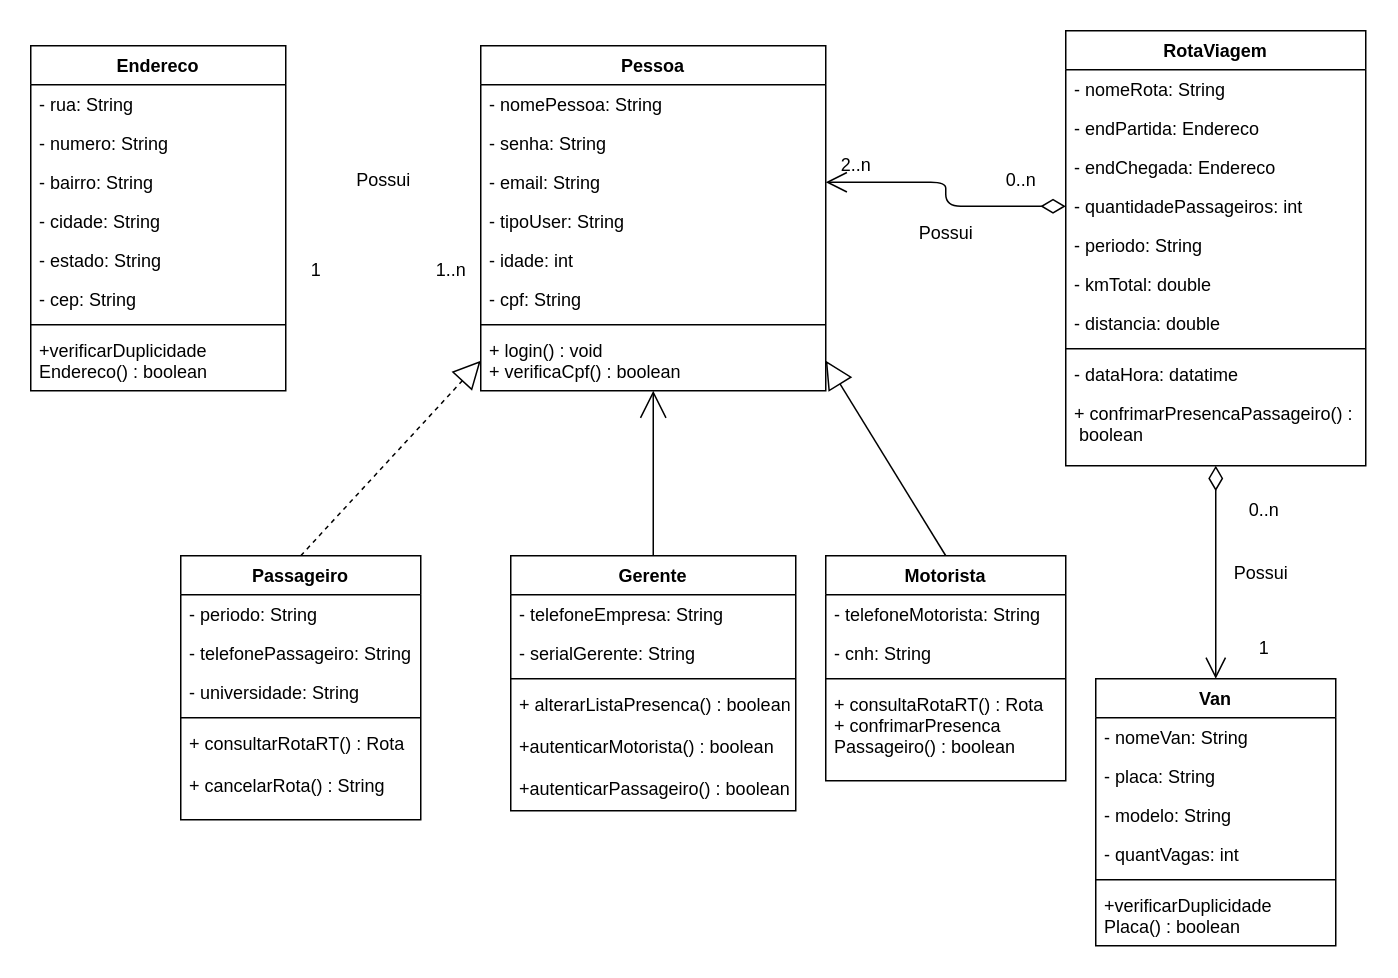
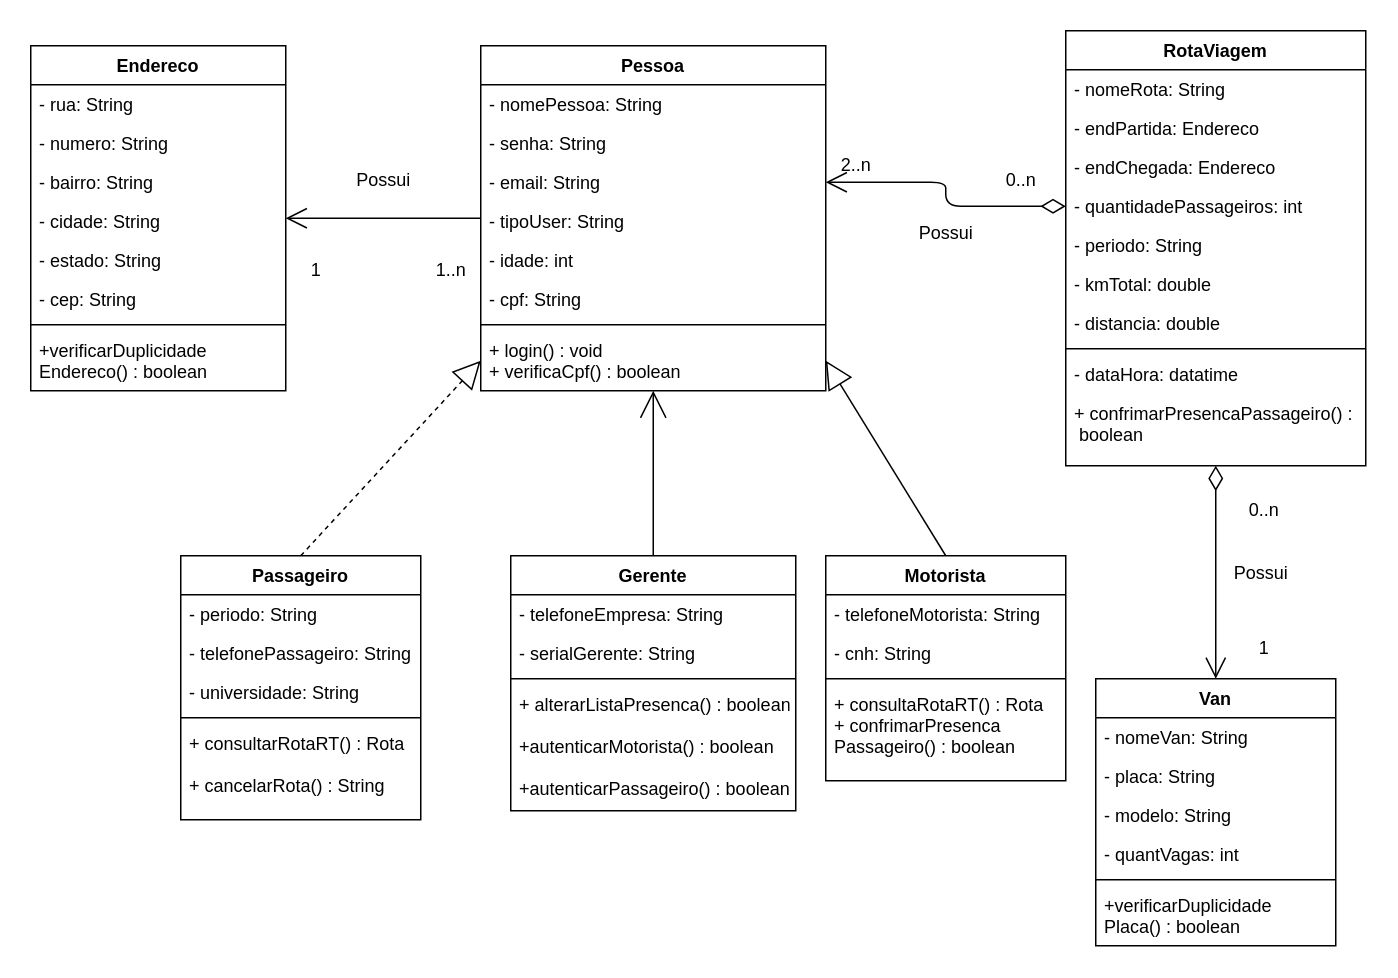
edge "Pessoa" -> "Endereco": added
